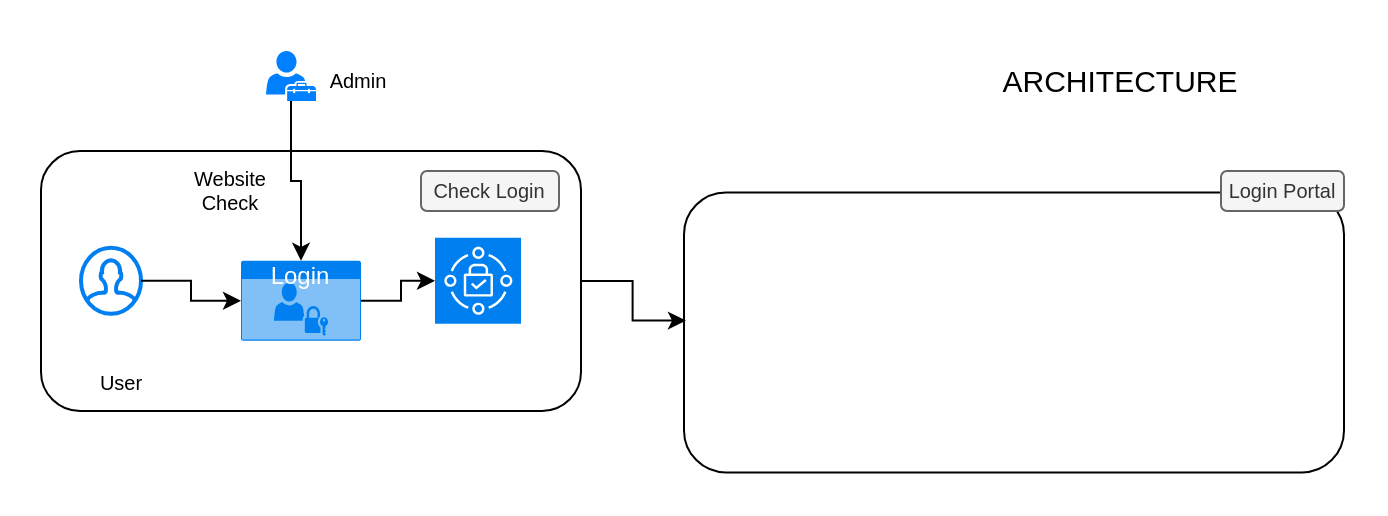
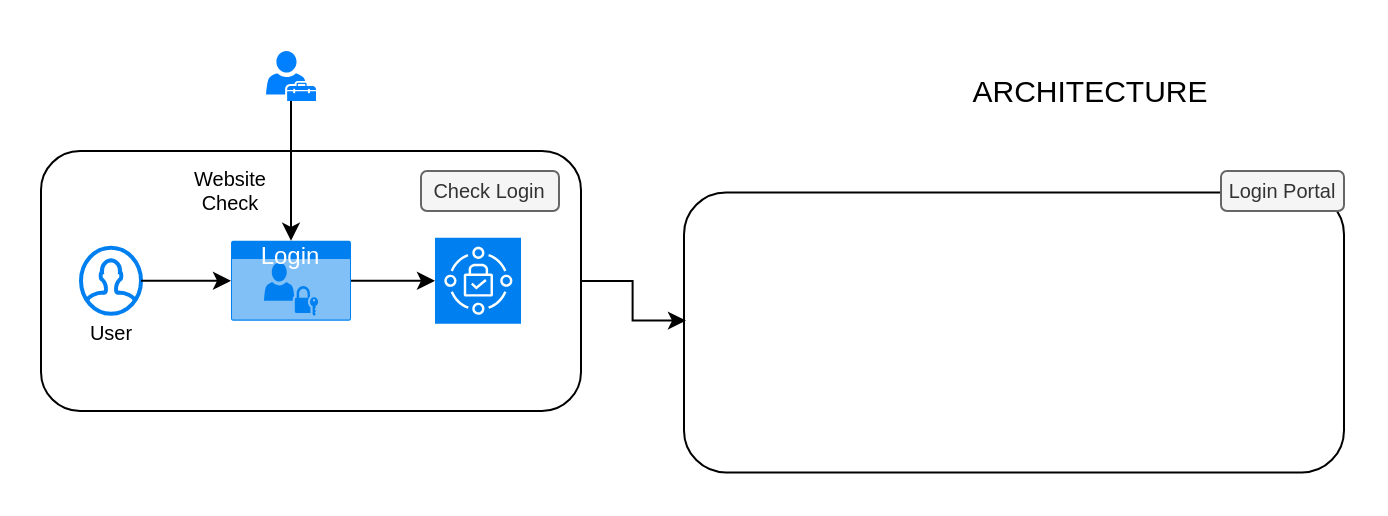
node "Admin": removed
node "ARCHITECTURE": moved (1121, 81) -> (1091, 91)
node "Login": moved (301, 301) -> (291, 281)
node "User": moved (121, 382) -> (111, 332)
